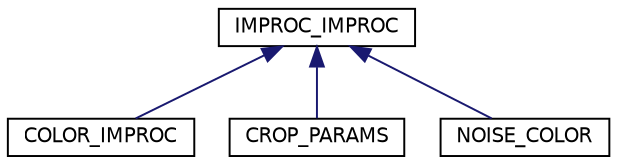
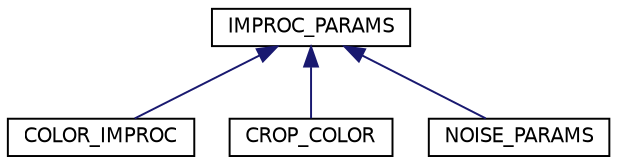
node "IMPROC_IMPROC": label "IMPROC_IMPROC" -> "IMPROC_PARAMS"
node "CROP_PARAMS": label "CROP_PARAMS" -> "CROP_COLOR"
node "NOISE_COLOR": label "NOISE_COLOR" -> "NOISE_PARAMS"
